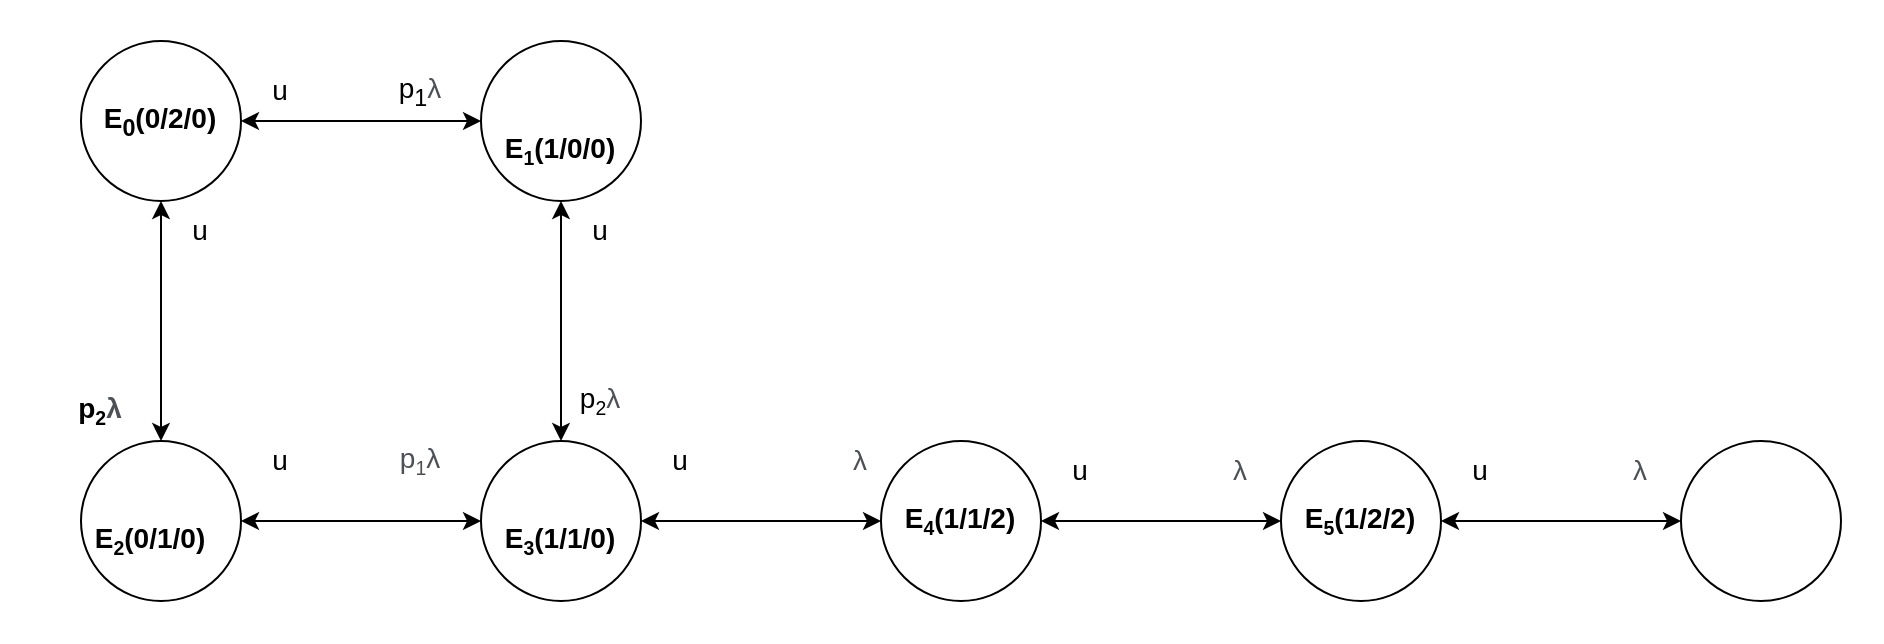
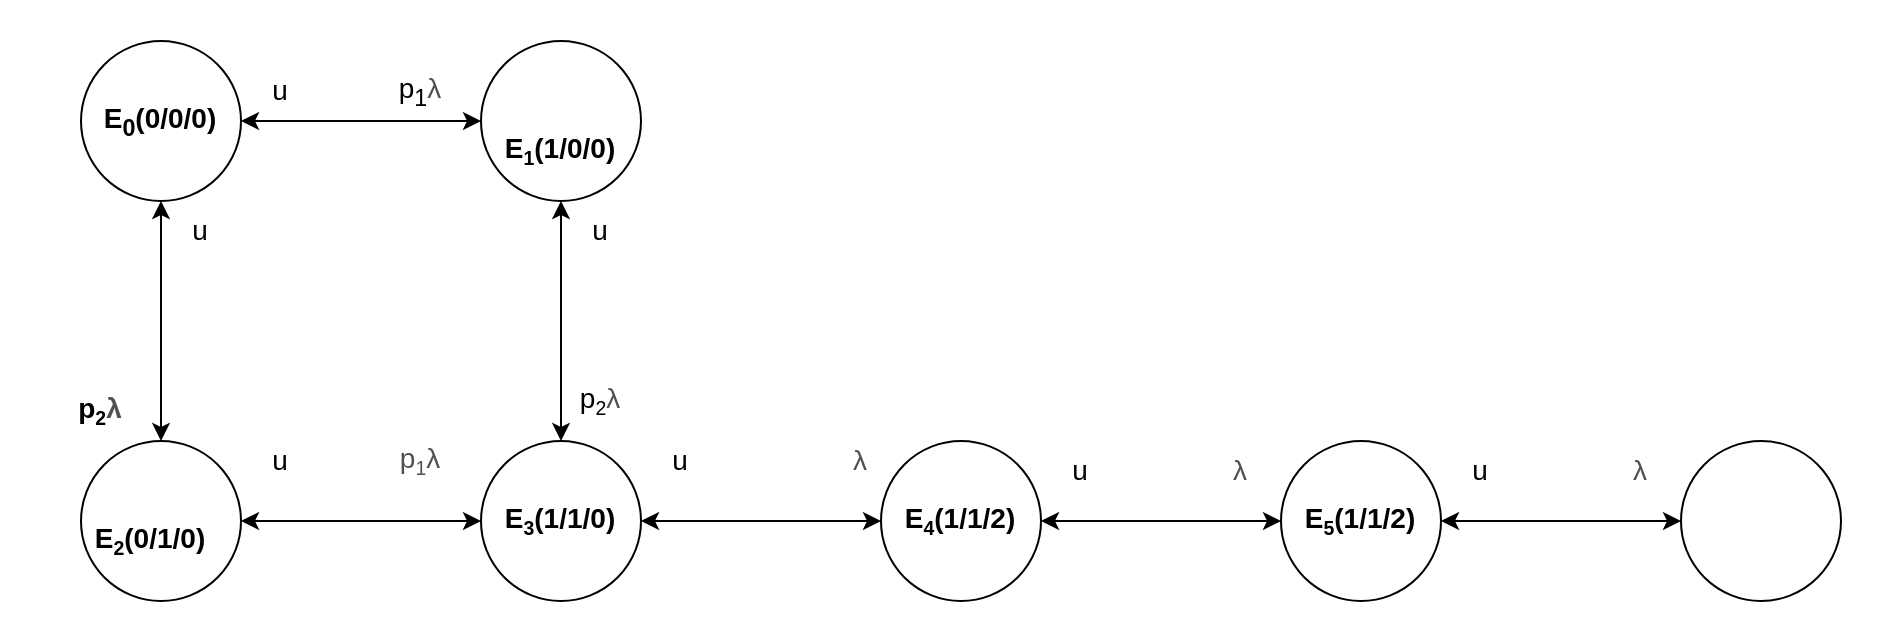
node "E0(0/2/0)": label "E0(0/2/0)" -> "E0(0/0/0)"
node "E5(1/2/2)": label "E5(1/2/2)" -> "E5(1/1/2)"
node "E3(1/1/0)": moved (561, 541) -> (561, 521)
